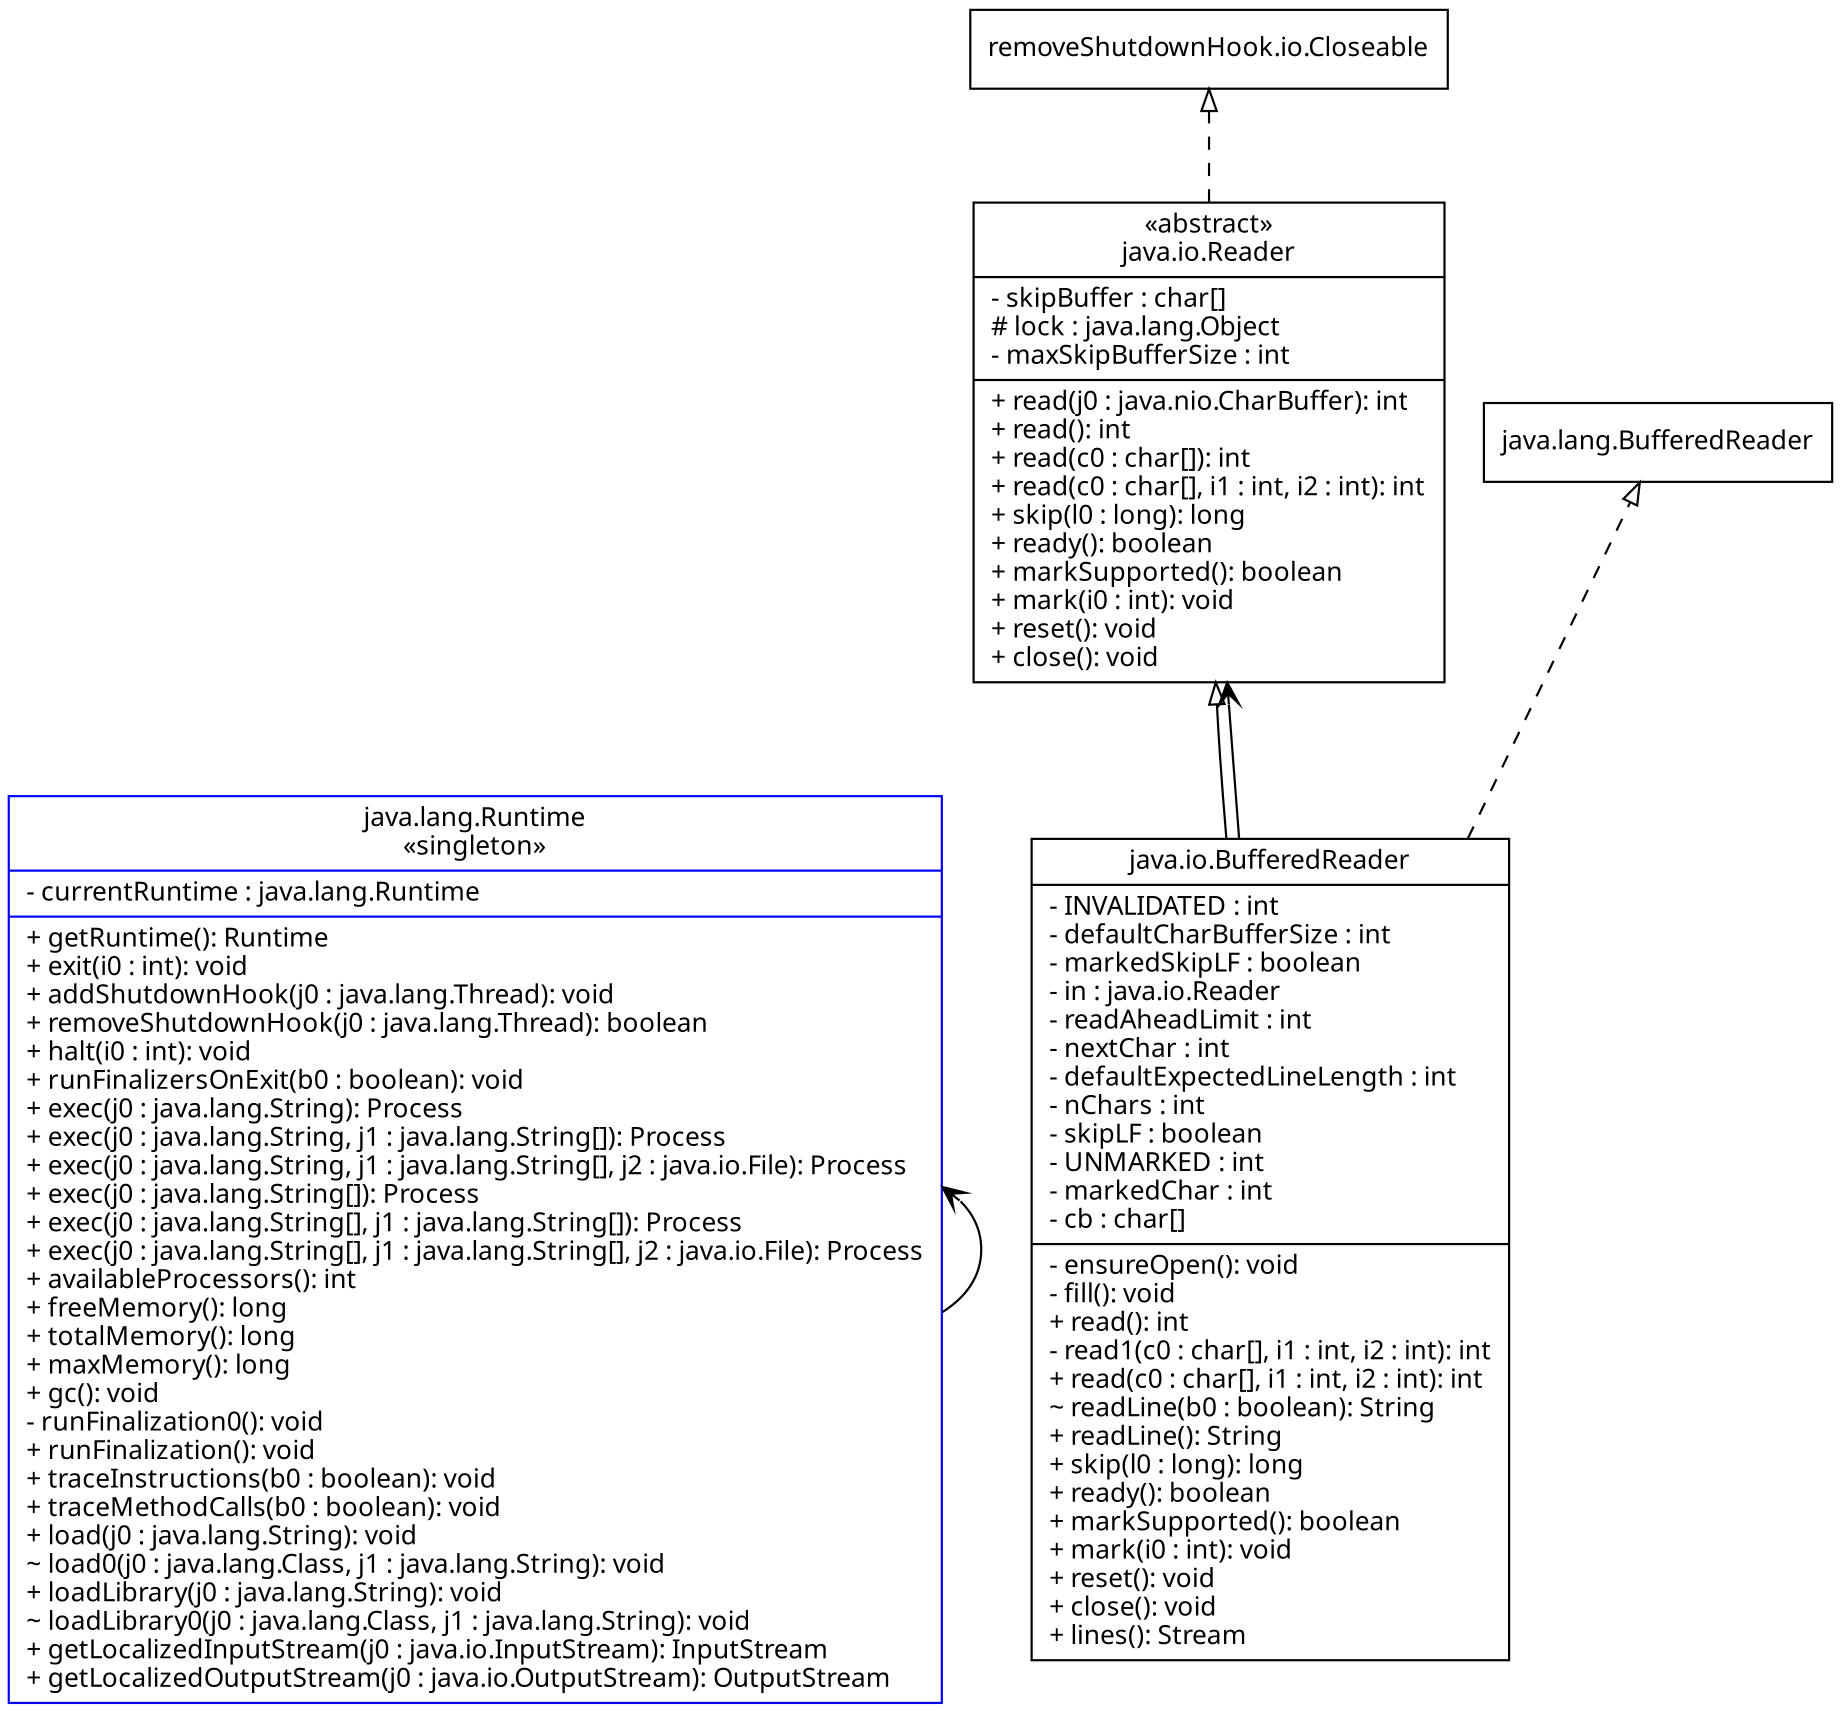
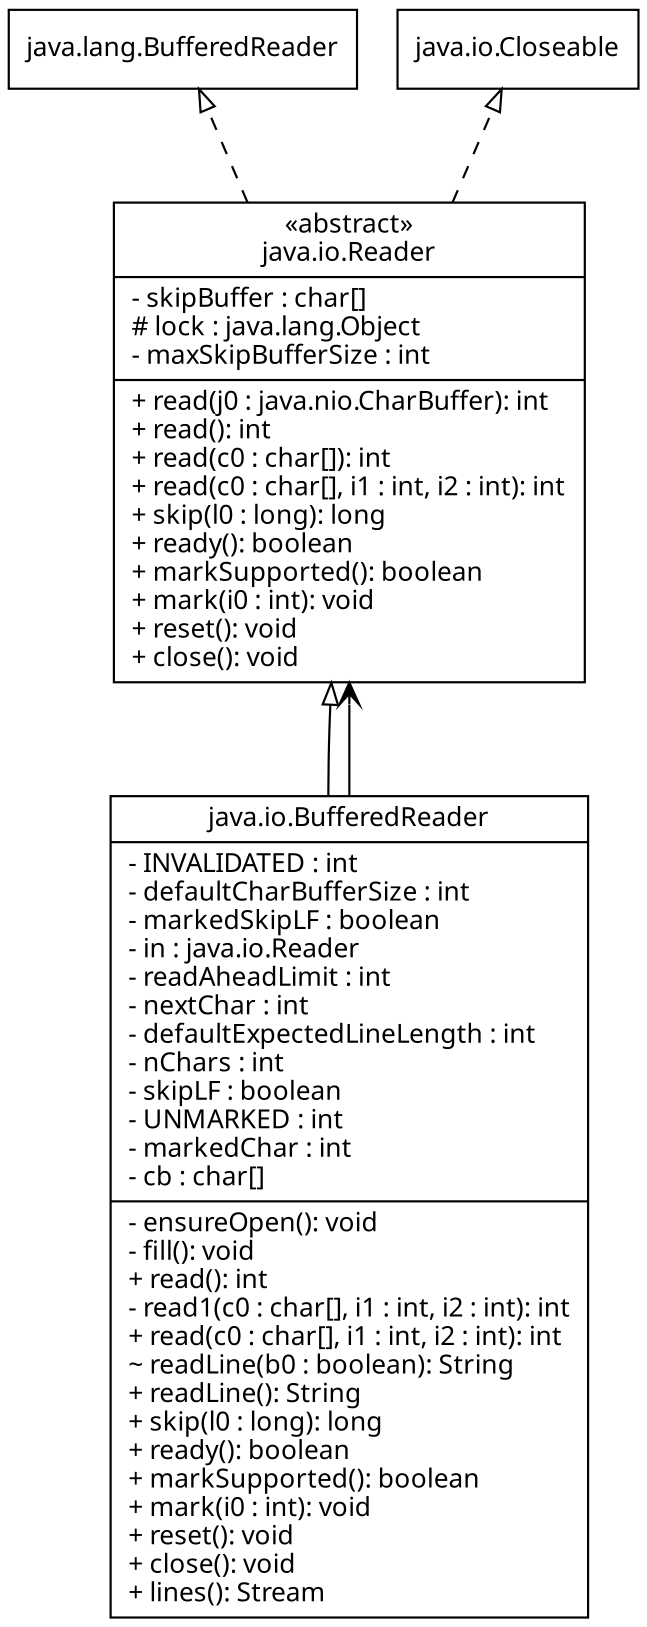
node "removeShutdownHook.io.Closeable": label "removeShutdownHook.io.Closeable" -> "java.io.Closeable"
edge "java.io.BufferedReader" -> "java.lang.BufferedReader": now "java.io.Reader" -> "java.lang.BufferedReader"
node "java.lang.Runtime": removed
